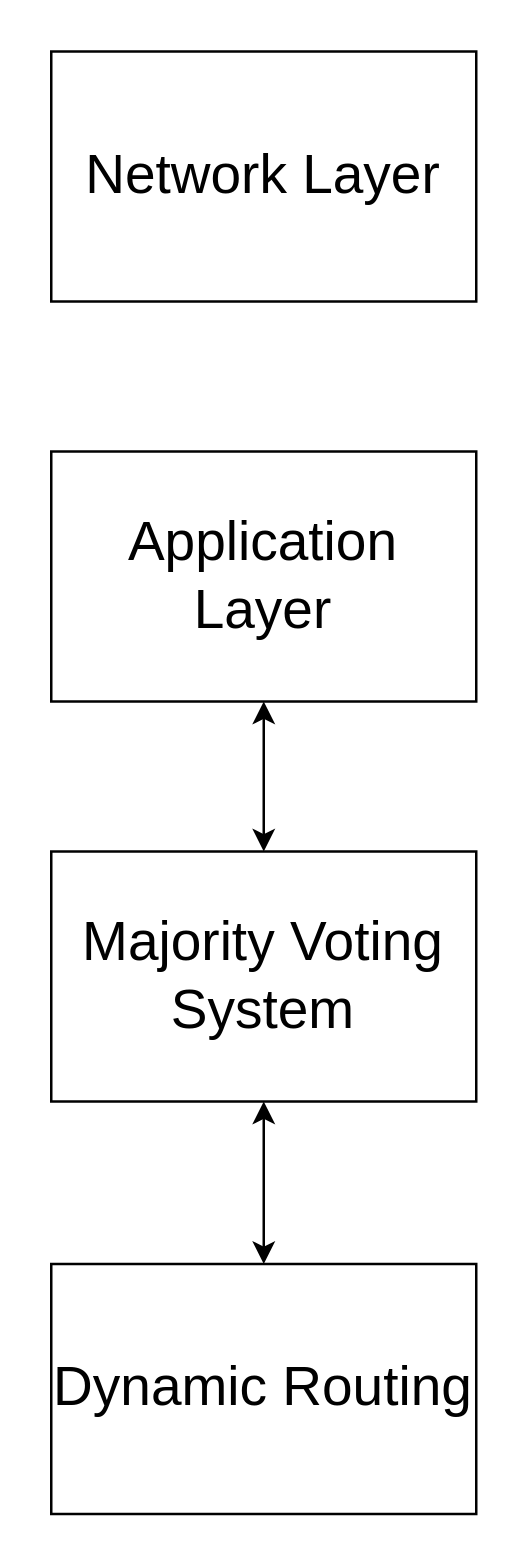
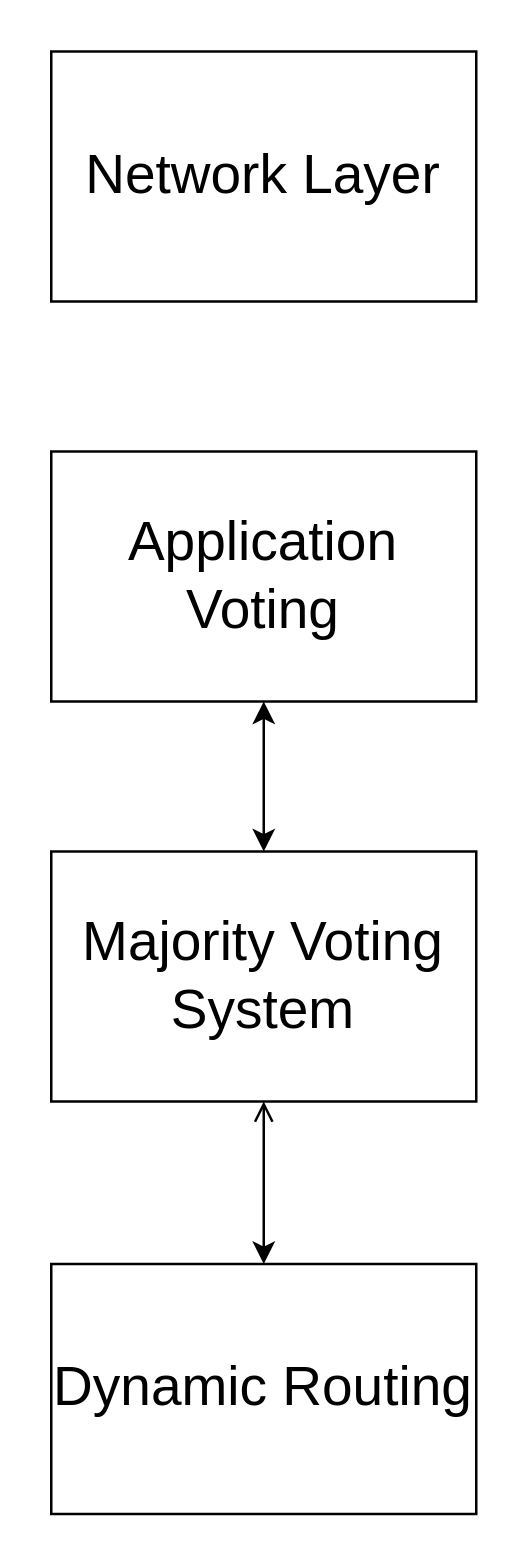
node "Application Layer": label "Application Layer" -> "Application Voting"
edge "Majority Voting System" -- "Dynamic Routing": arrowhead classic -> open
